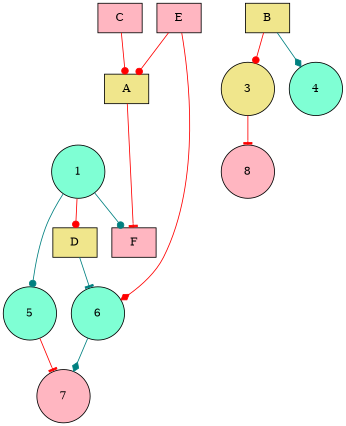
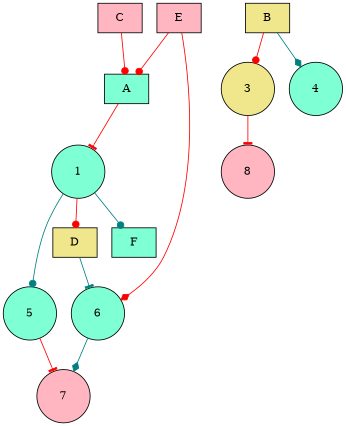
node "A": fillcolor khaki -> aquamarine
edge "A" -> "F": now "A" -> "1"
node "F": fillcolor lightpink -> aquamarine
